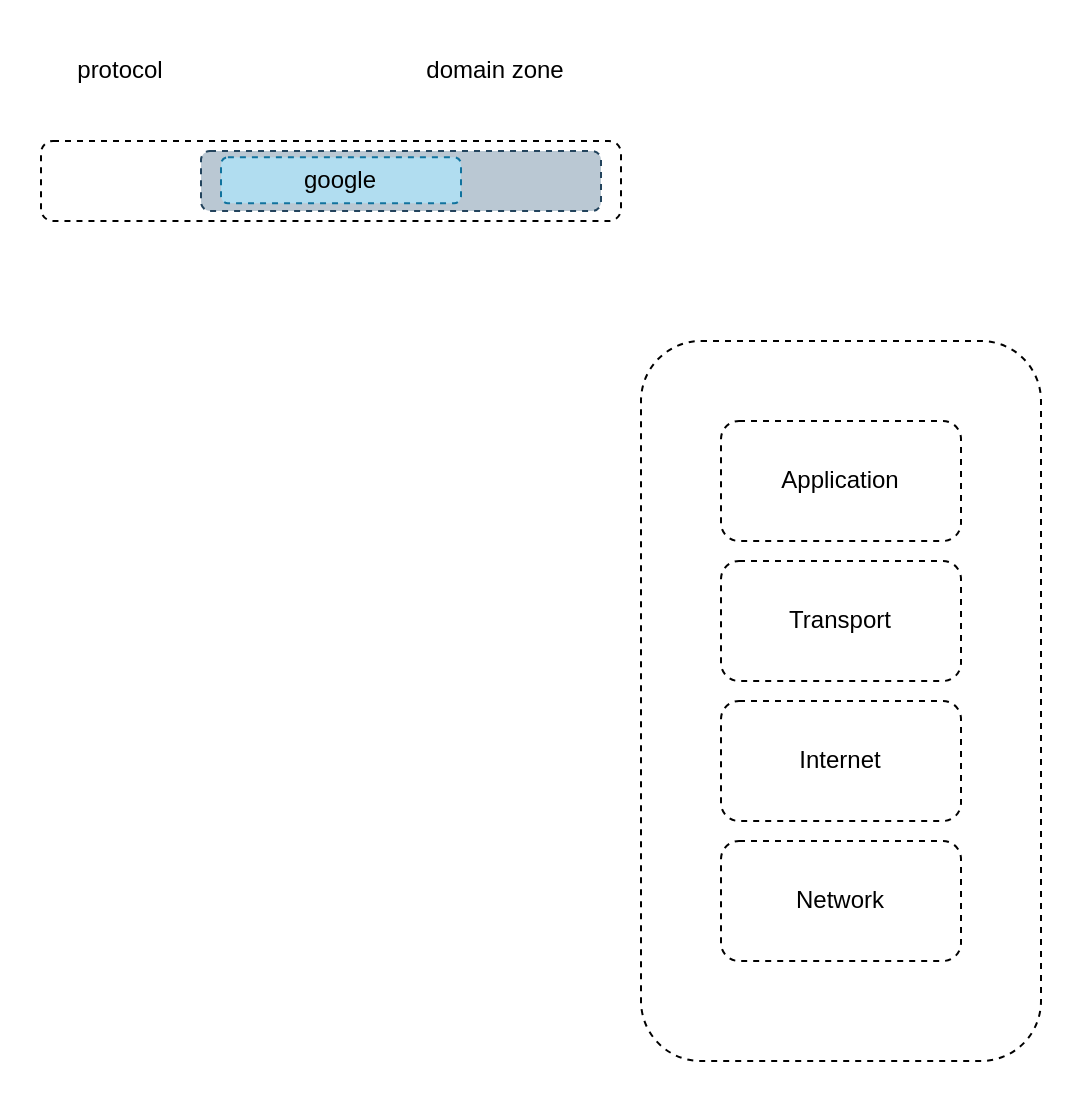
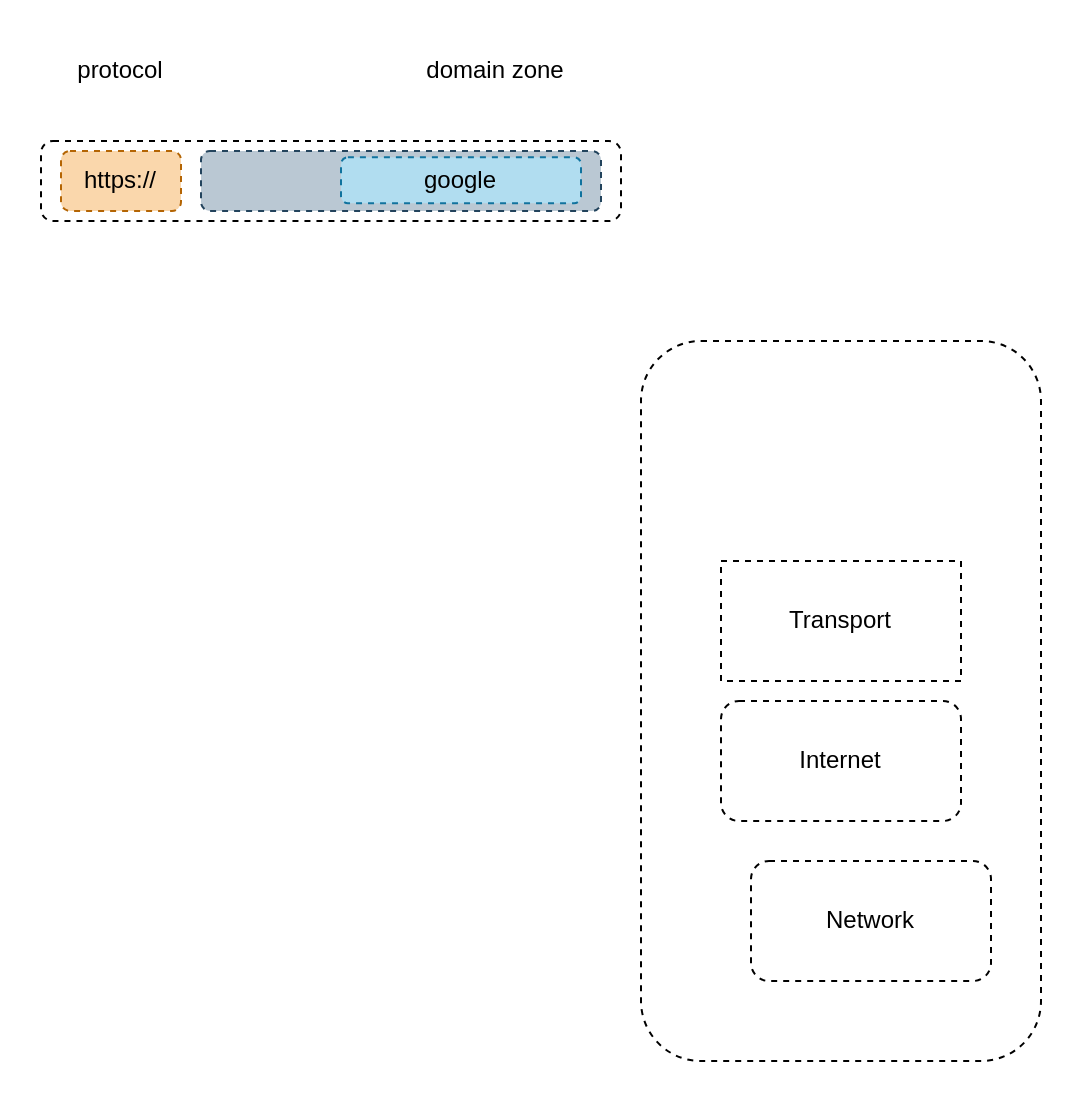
node "google": moved (341, 180) -> (461, 180)
node "https://": added
node "Application": removed
node "Transport": shape rounded rectangle -> rectangle
node "Network": moved (841, 901) -> (871, 921)
